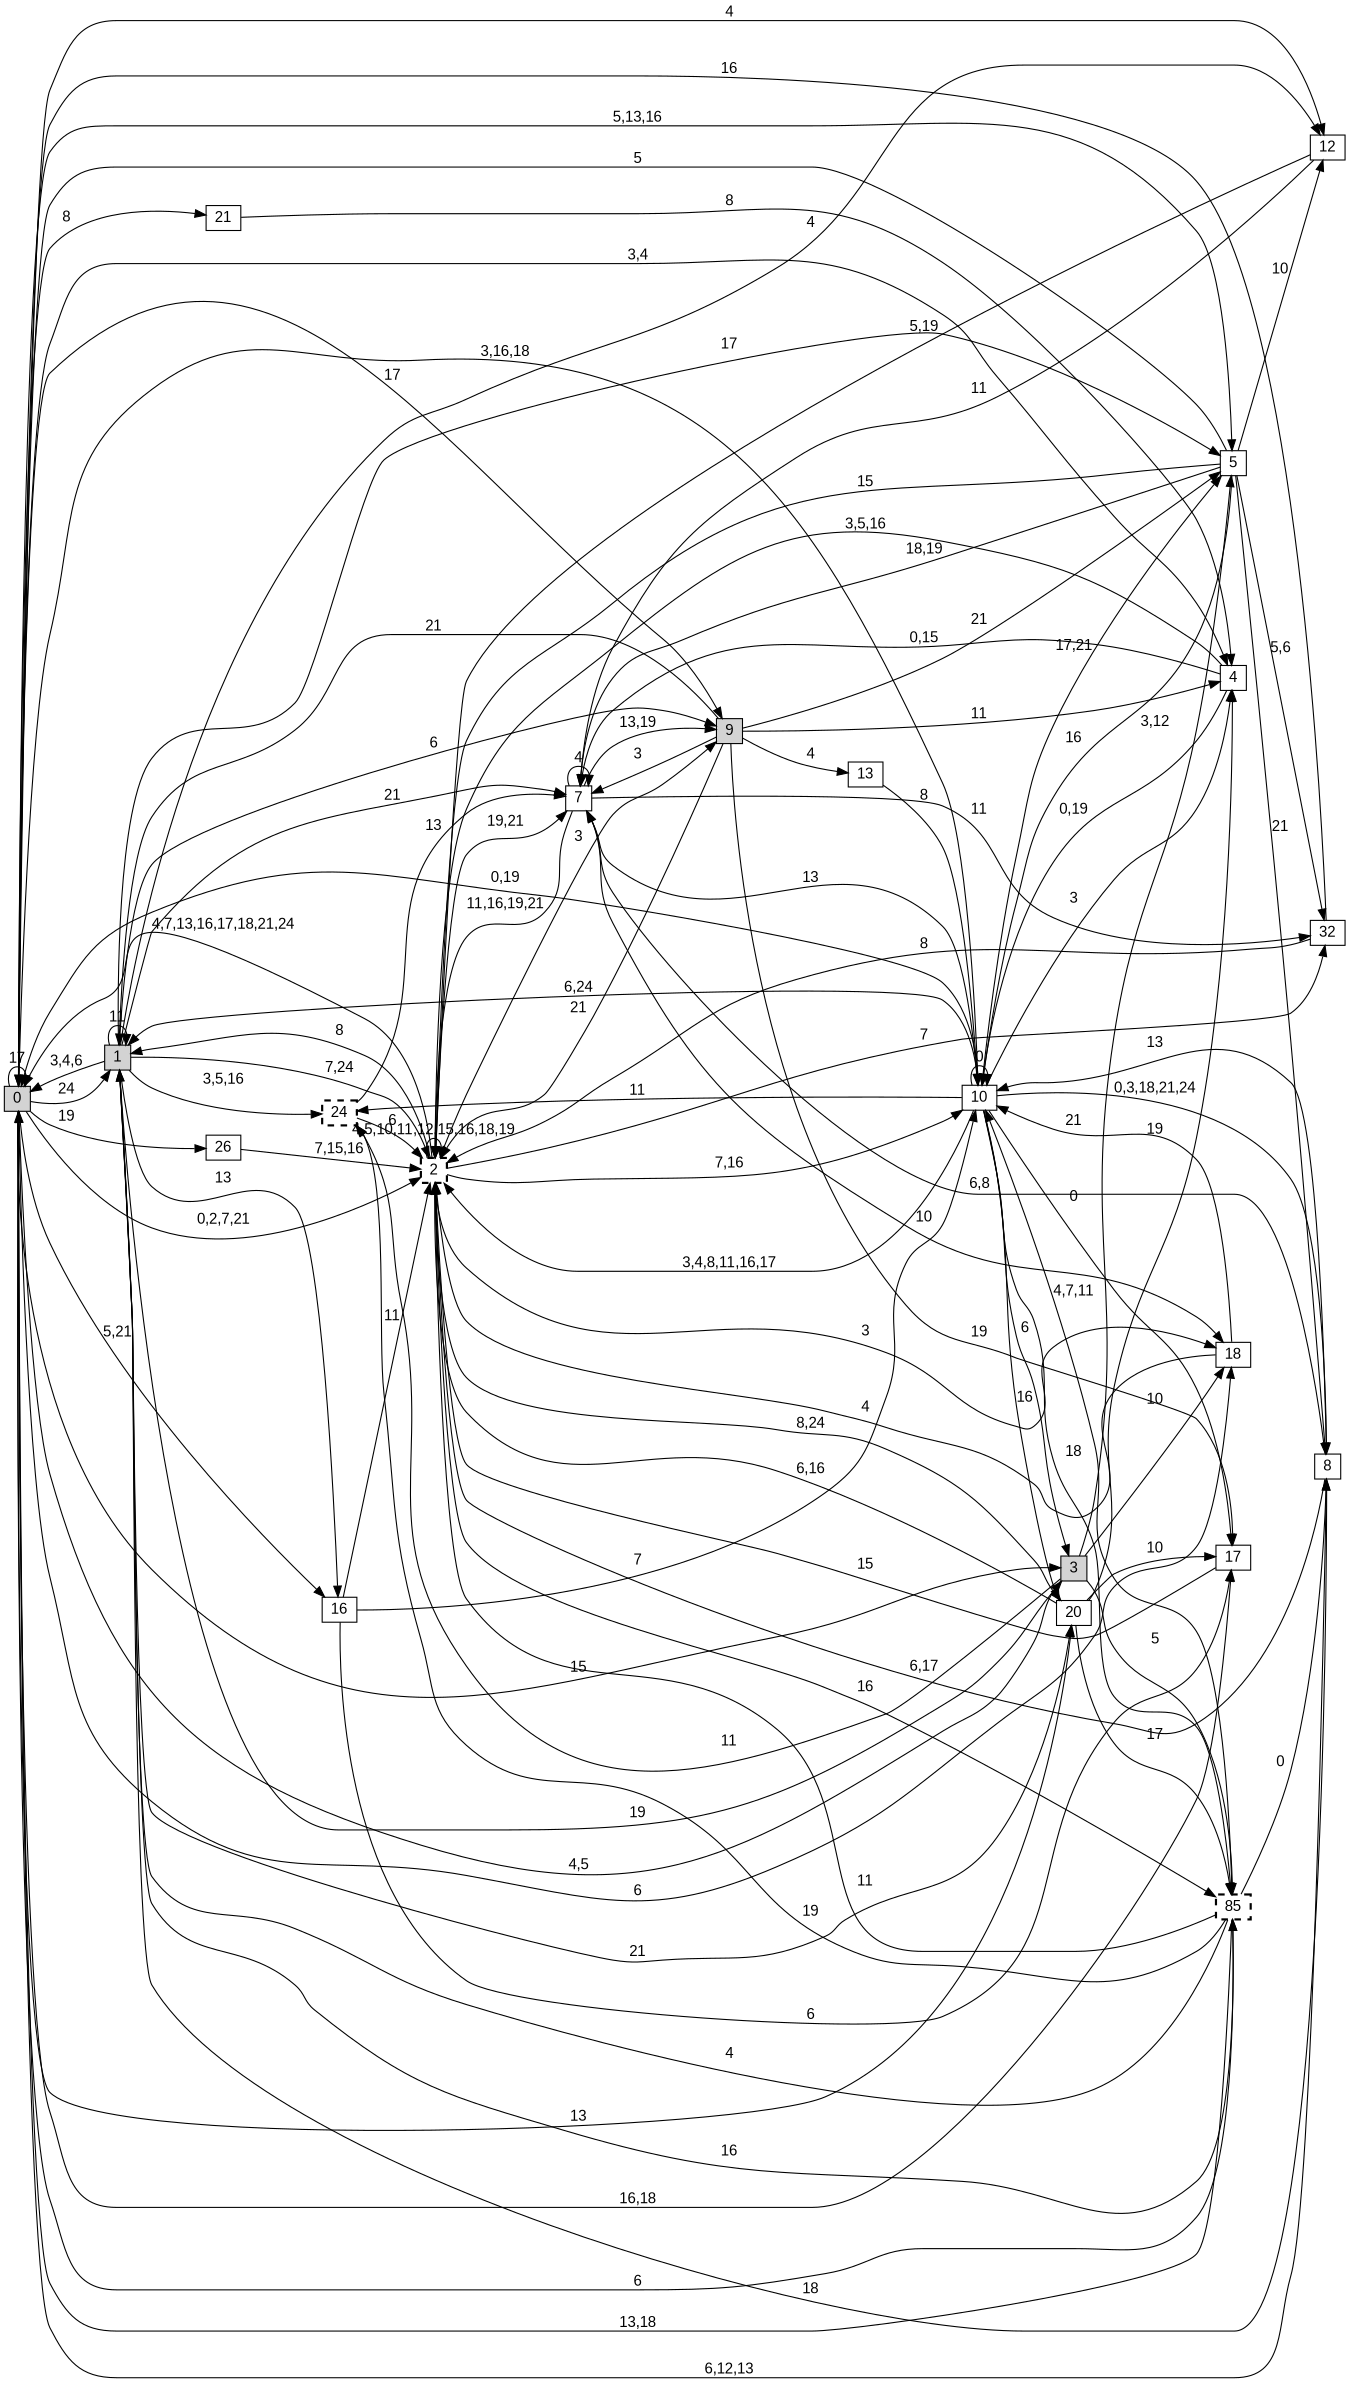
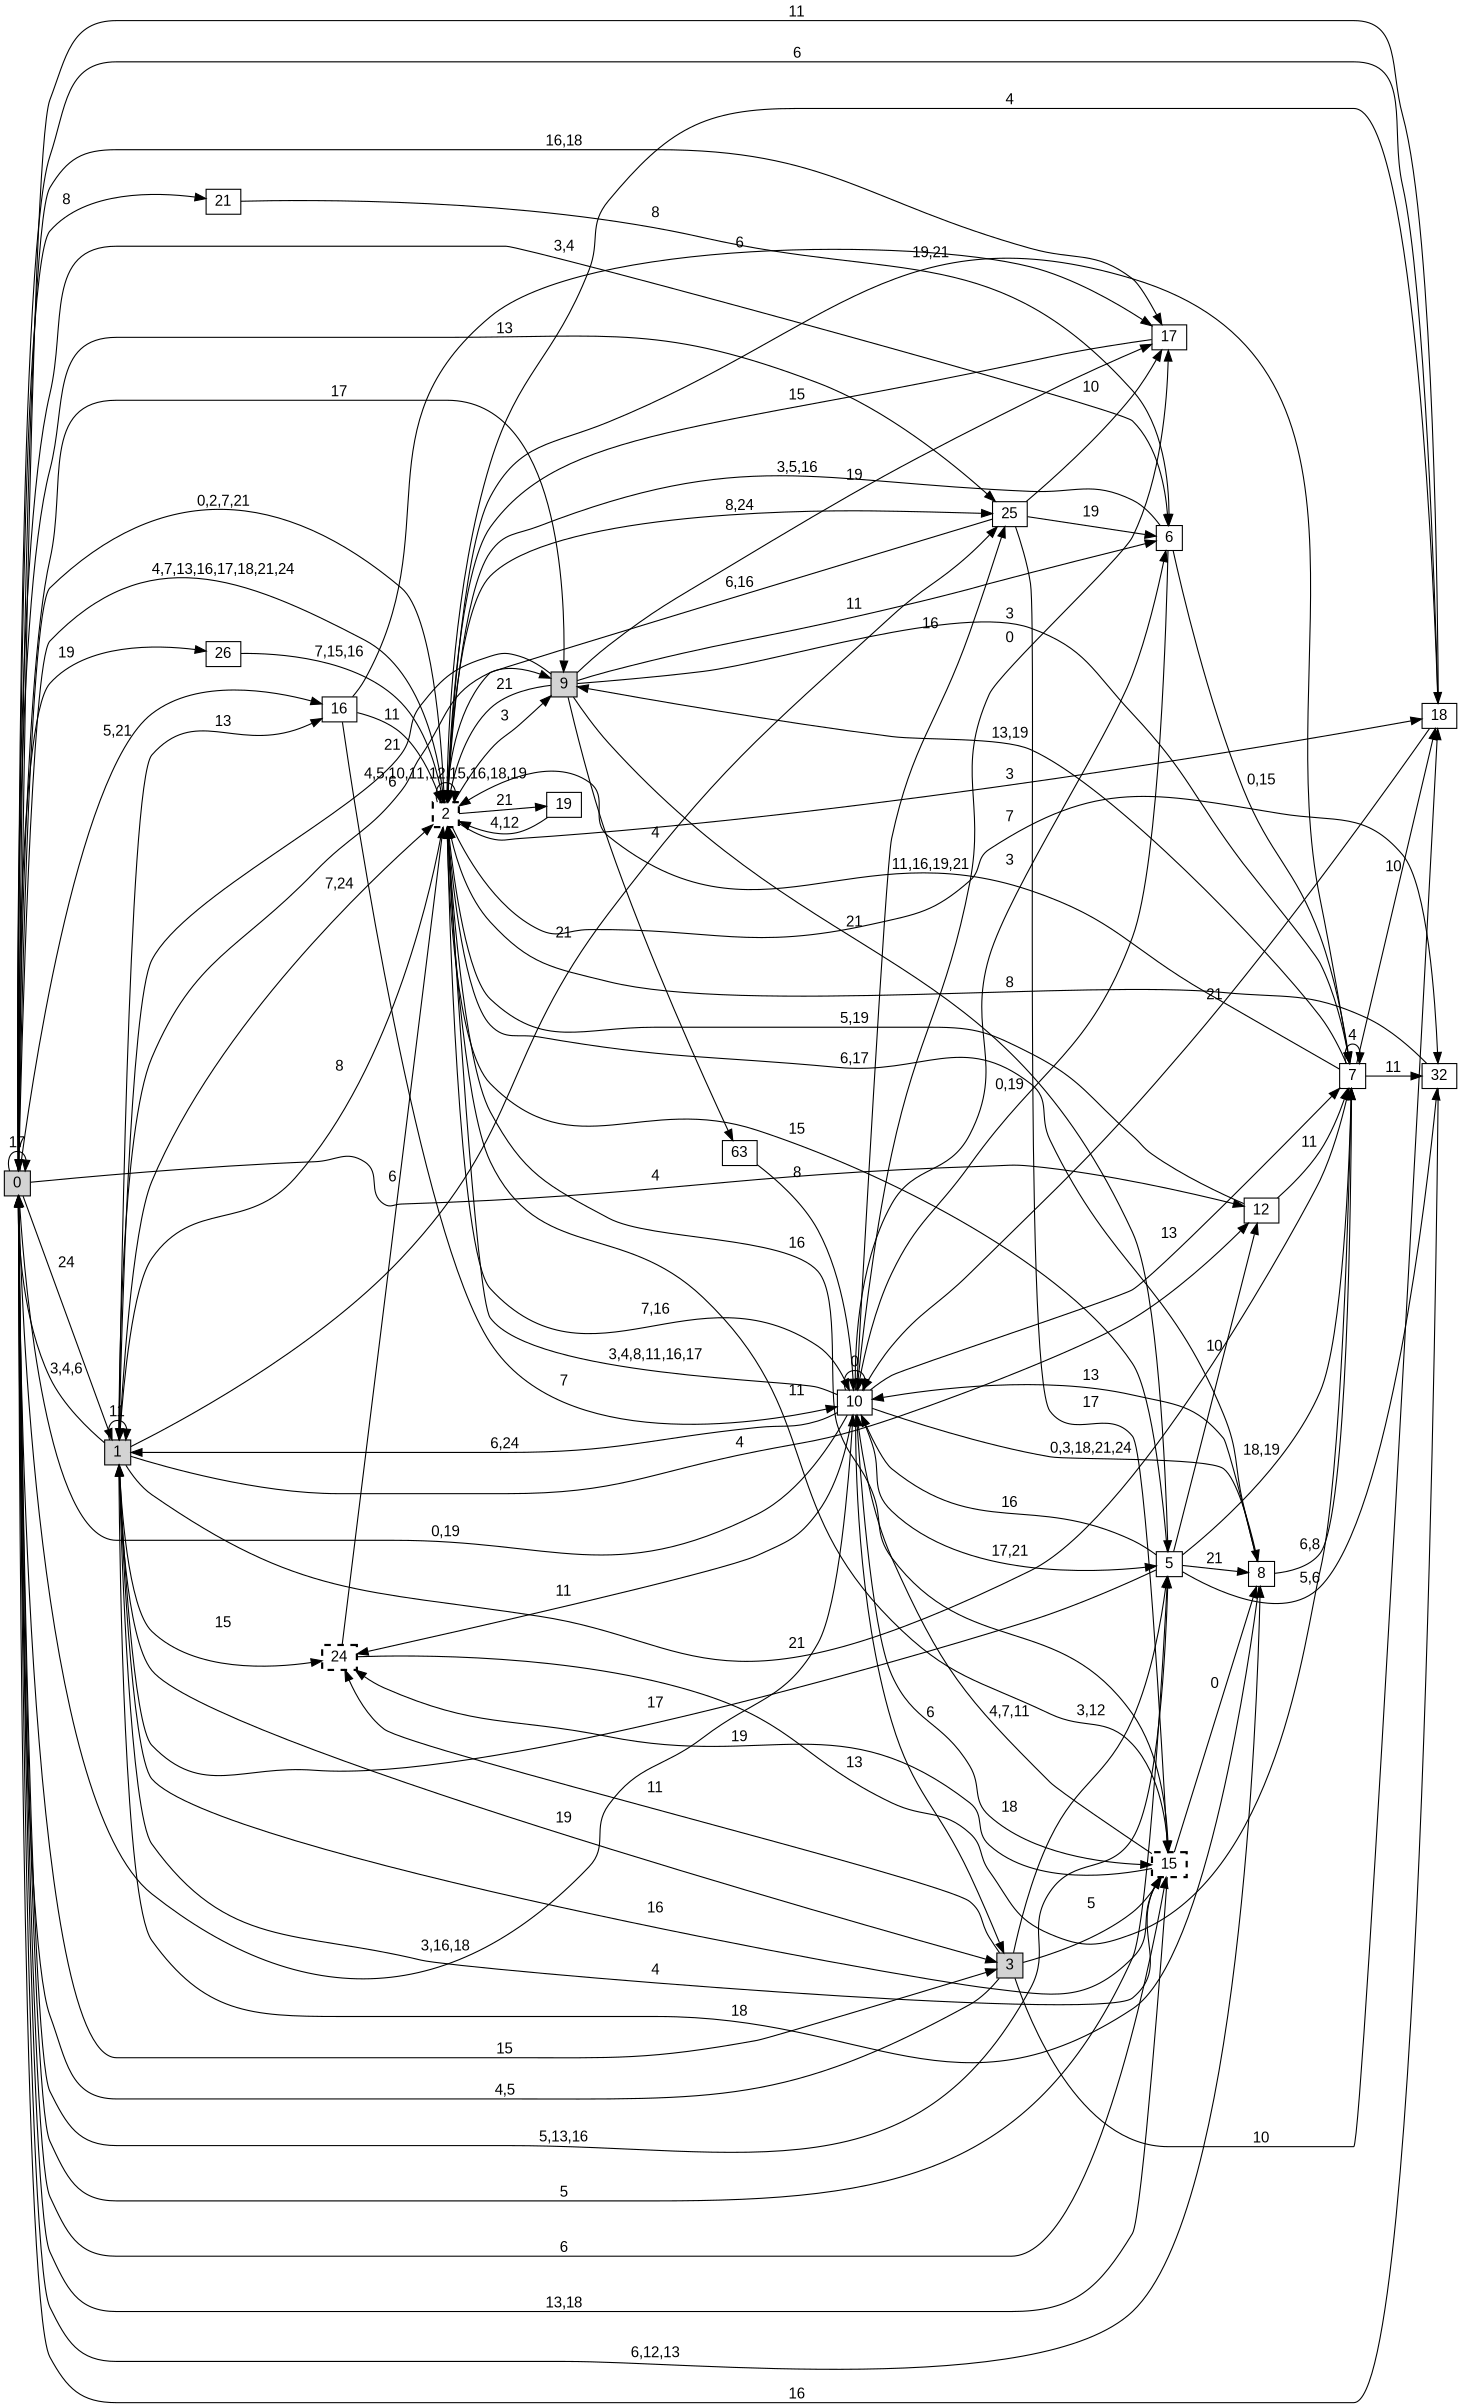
edge "18" -> "0": added, label "11"
edge "1" -> "5": reversed
node "4": label "4" -> "6"
node "13": label "13" -> "63"
node "19": added
edge "1" -> "24": label "3,5,16" -> "15"
node "20": label "20" -> "25"
node "85": label "85" -> "15"
